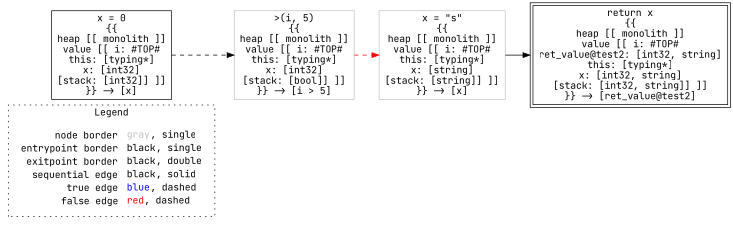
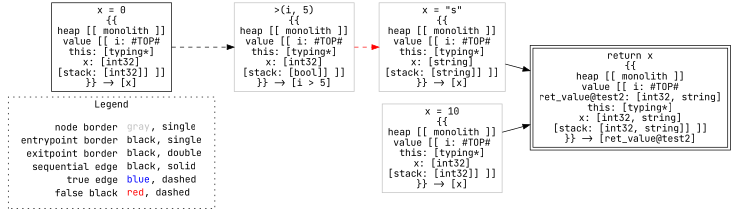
node "x = 10": added
node "node border": text "false edge" -> "false black"
